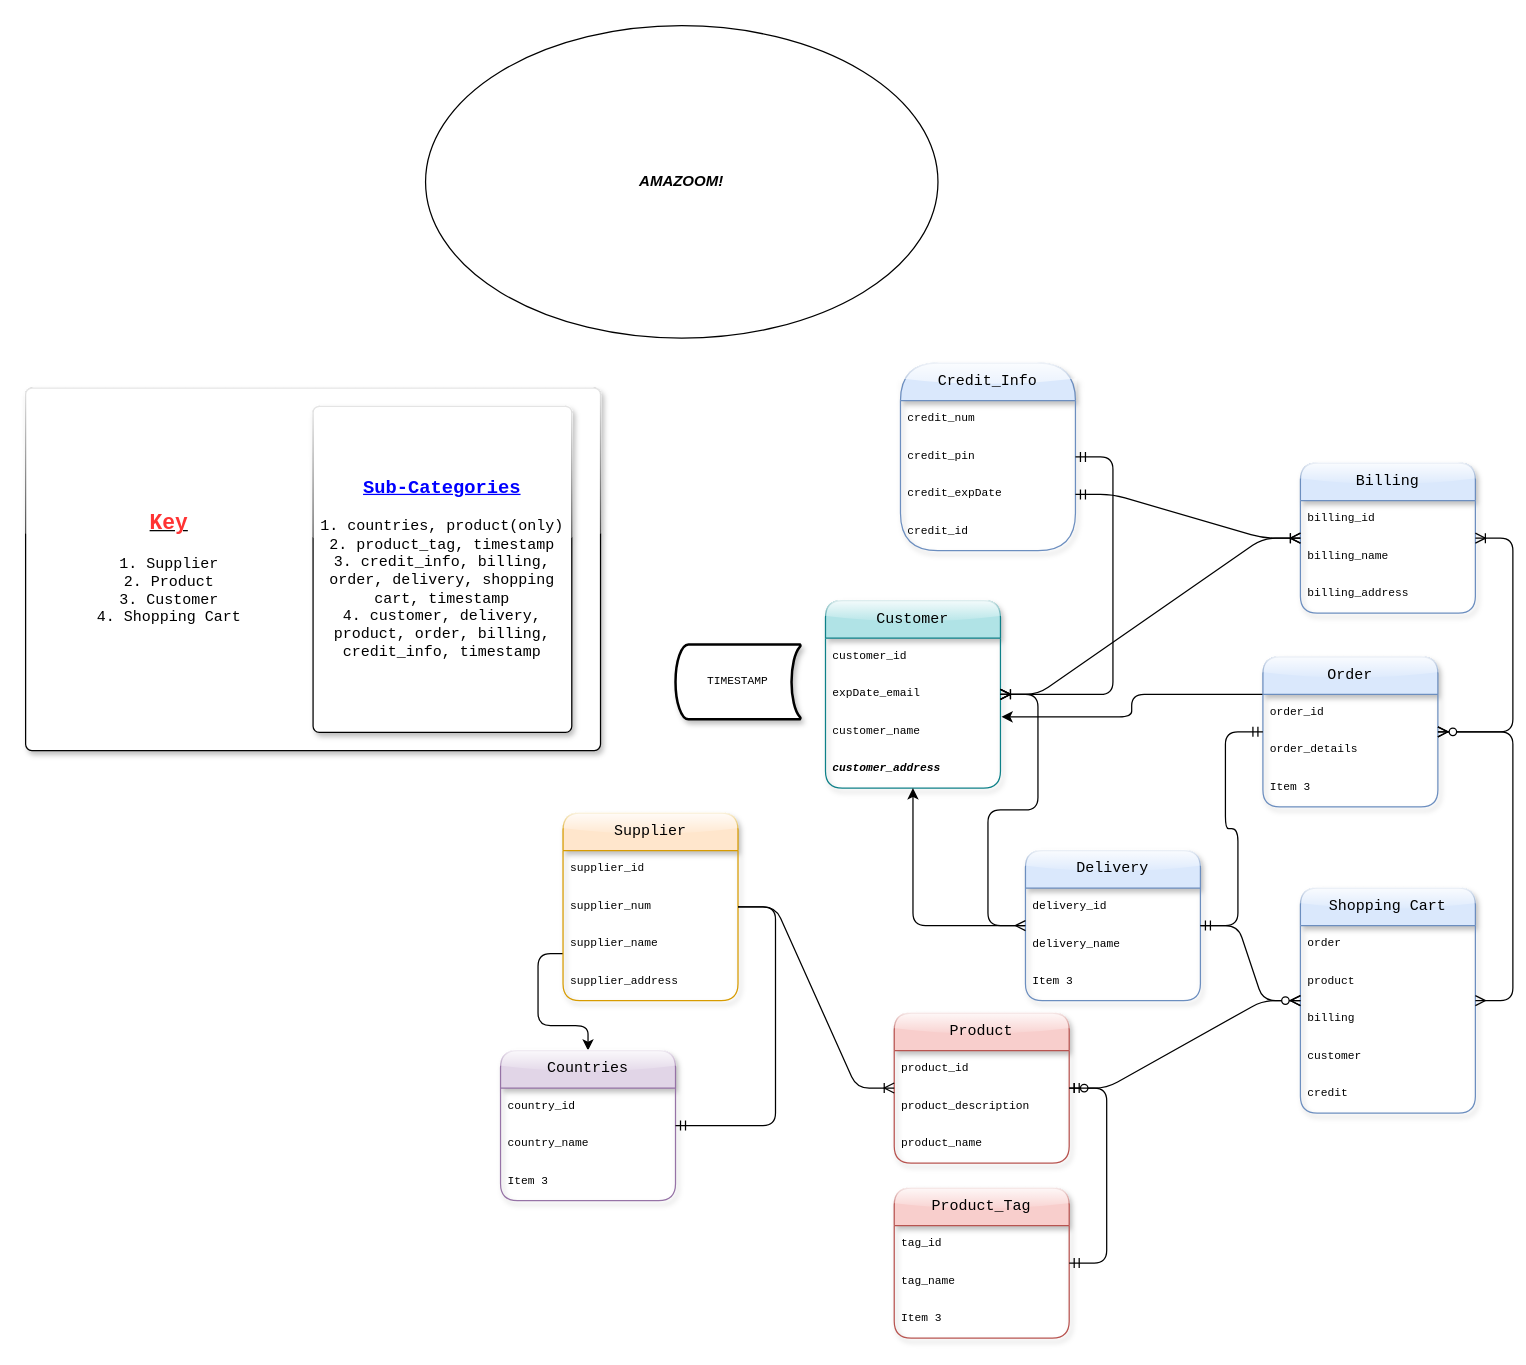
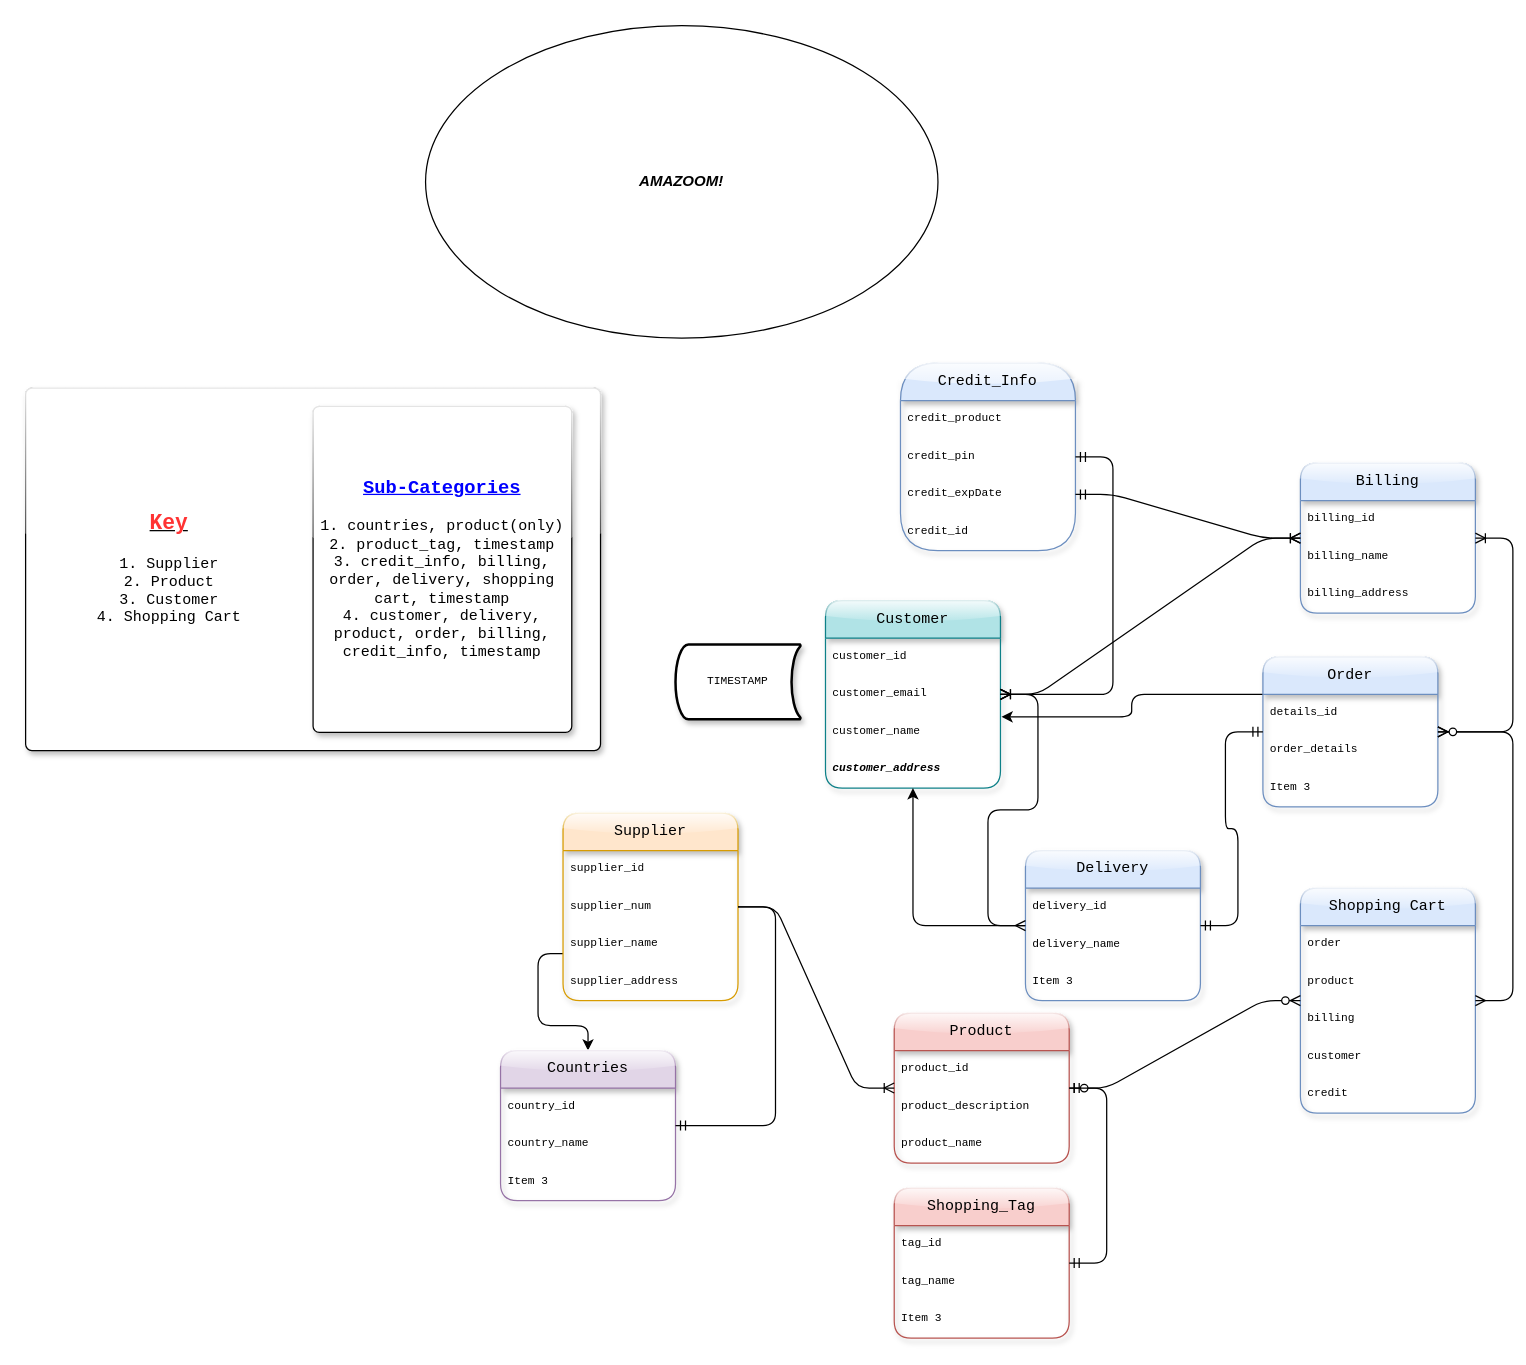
node "credit_num": label "credit_num" -> "credit_product"
node "expDate_email": label "expDate_email" -> "customer_email"
node "order_id": label "order_id" -> "details_id"
edge "Delivery" -> "Shopping Cart": removed
node "Product_Tag": label "Product_Tag" -> "Shopping_Tag"
